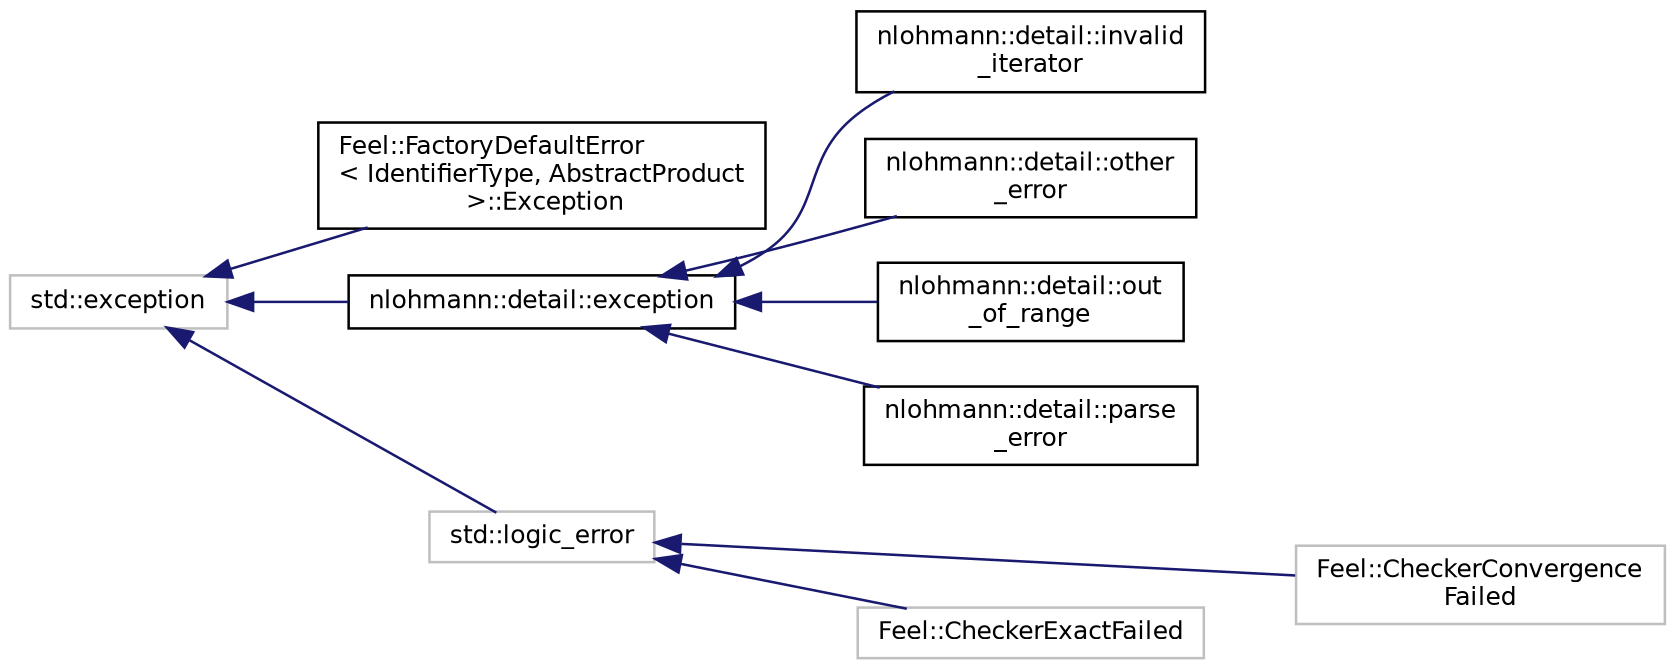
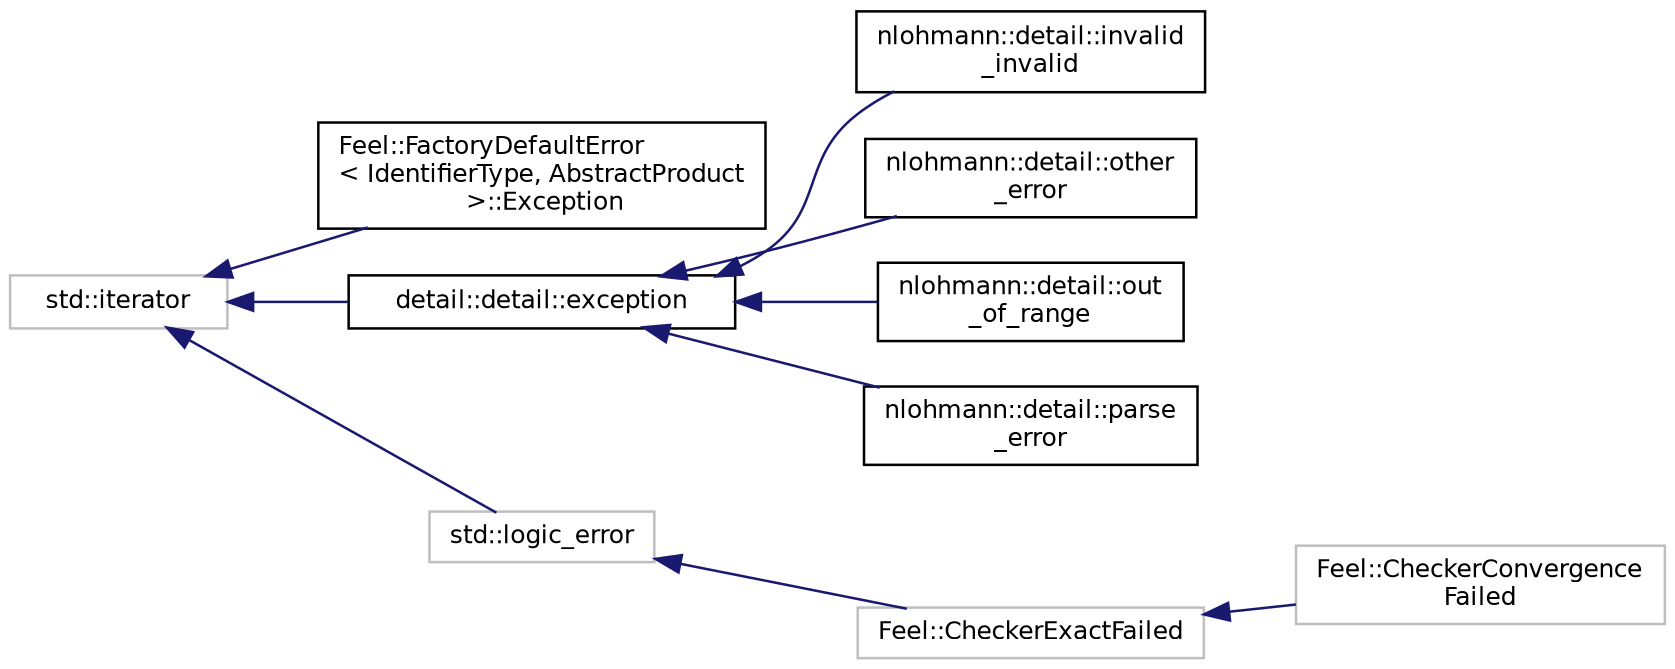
node "nlohmann::detail::invalid _iterator": label "nlohmann::detail::invalid _iterator" -> "nlohmann::detail::invalid _invalid"
node "std::exception": label "std::exception" -> "std::iterator"
node "nlohmann::detail::exception": label "nlohmann::detail::exception" -> "detail::detail::exception"
edge "Feel::CheckerConvergence Failed" -> "std::logic_error": now "Feel::CheckerConvergence Failed" -> "Feel::CheckerExactFailed"
